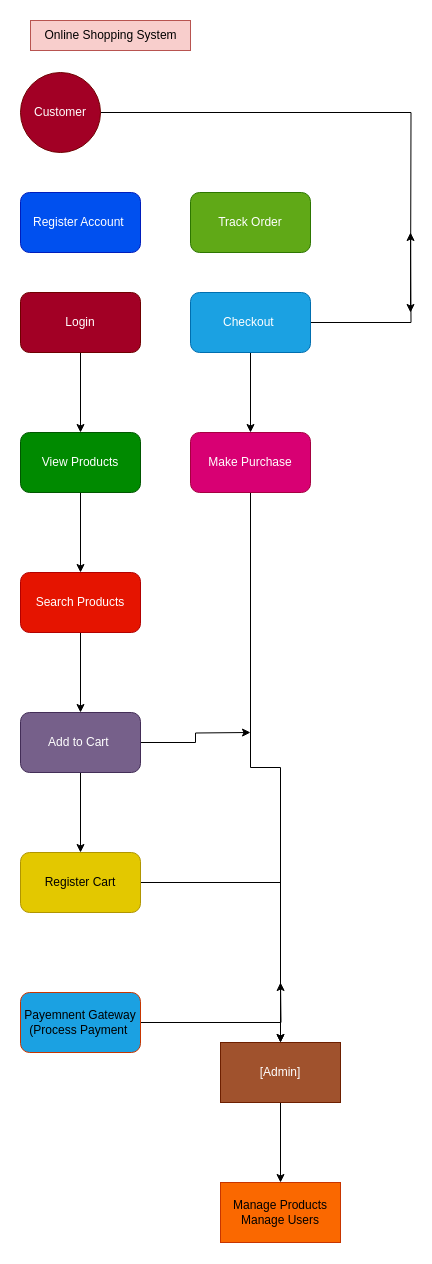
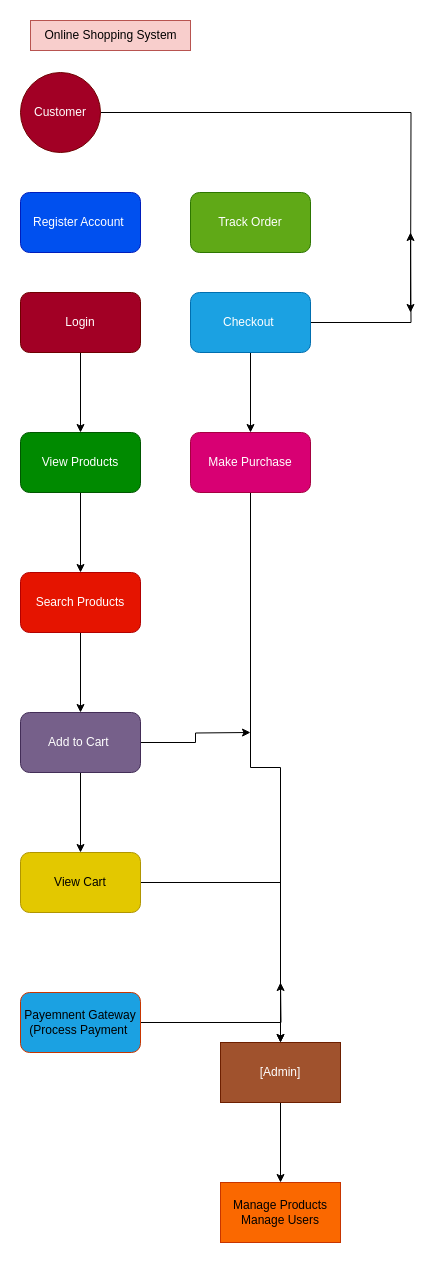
node "Register Cart": label "Register Cart" -> "View Cart"
